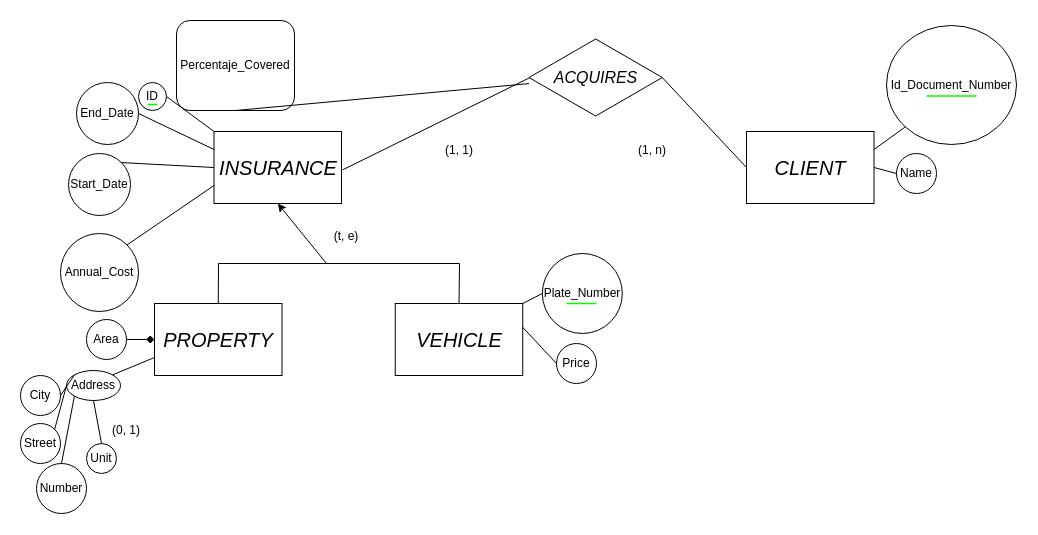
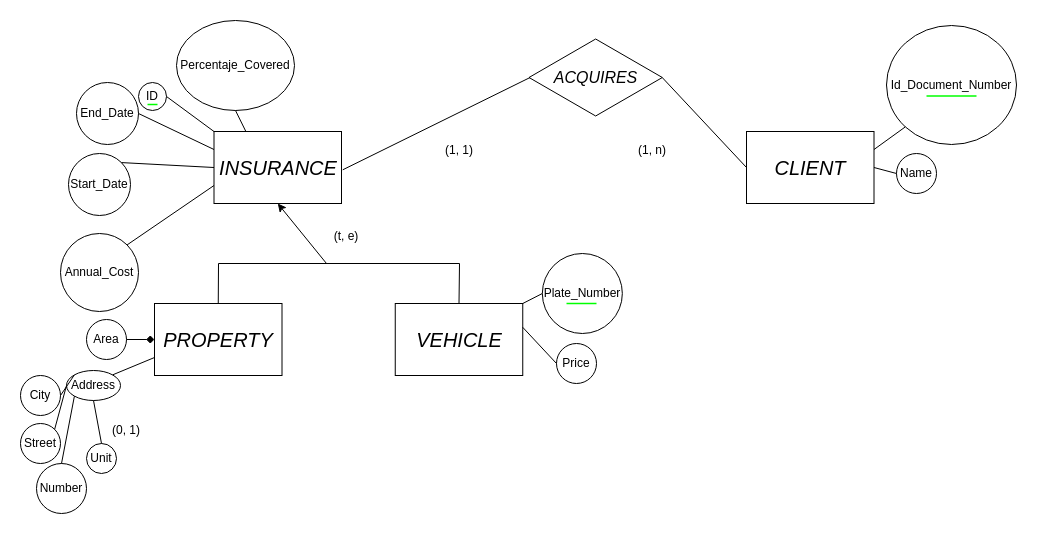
node "Percentaje_Covered": shape rounded rectangle -> ellipse
edge "Percentaje_Covered" -- "ACQUIRES": now "Percentaje_Covered" -- "INSURANCE"
